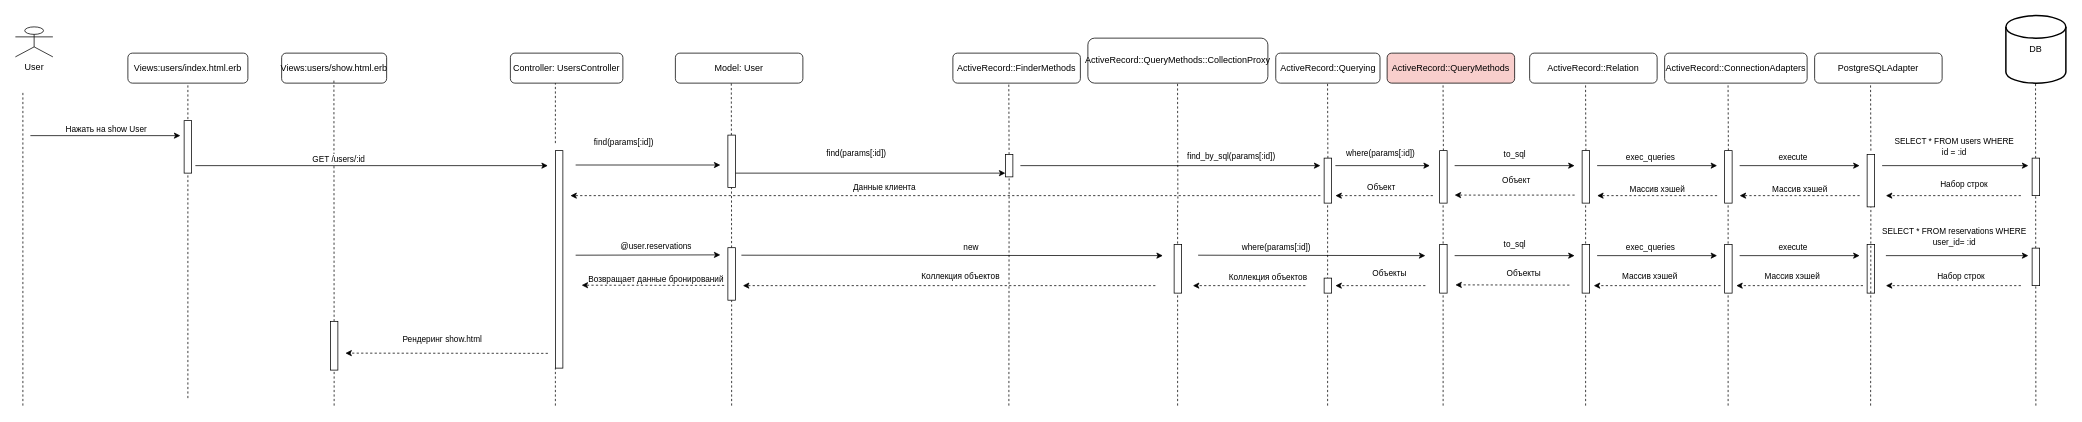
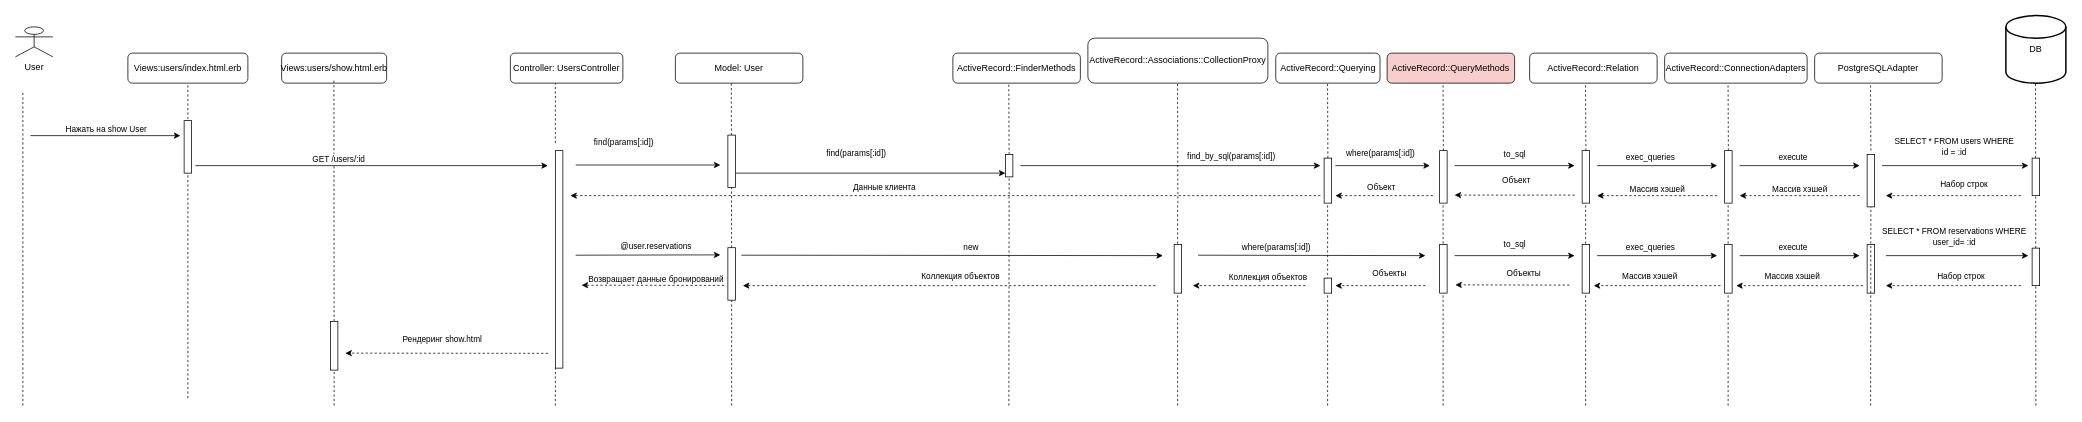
node "ActiveRecord::QueryMethods::CollectionProxy": label "ActiveRecord::QueryMethods::CollectionProxy" -> "ActiveRecord::Associations::CollectionProxy"
